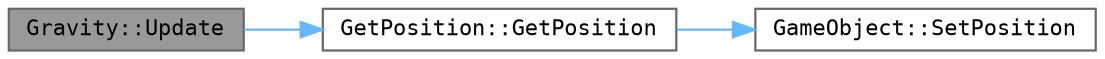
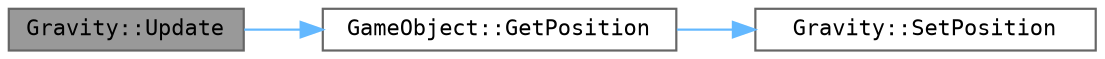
node "GetPosition::GetPosition": label "GetPosition::GetPosition" -> "GameObject::GetPosition"
node "GameObject::SetPosition": label "GameObject::SetPosition" -> "Gravity::SetPosition"
